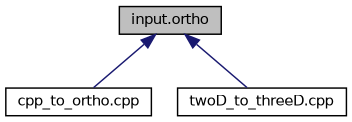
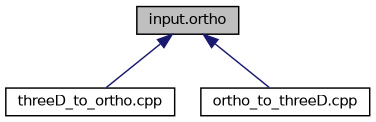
node "cpp_to_ortho.cpp": label "cpp_to_ortho.cpp" -> "threeD_to_ortho.cpp"
node "twoD_to_threeD.cpp": label "twoD_to_threeD.cpp" -> "ortho_to_threeD.cpp"
